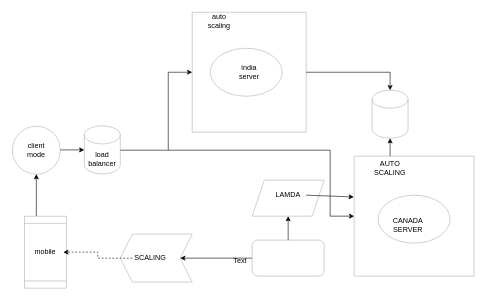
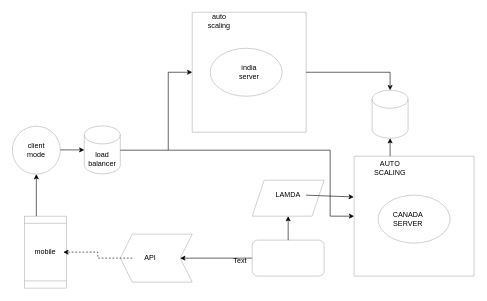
node "CANADA SERVER": moved (408, 225) -> (408, 219)
node "SCALING": label "SCALING" -> "API"
